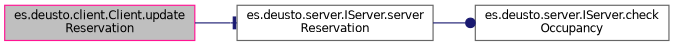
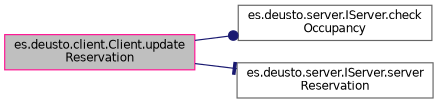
edge "es.deusto.server.IServer.server Reservation" -> "es.deusto.server.IServer.check Occupancy": now "es.deusto.client.Client.update Reservation" -> "es.deusto.server.IServer.check Occupancy"
